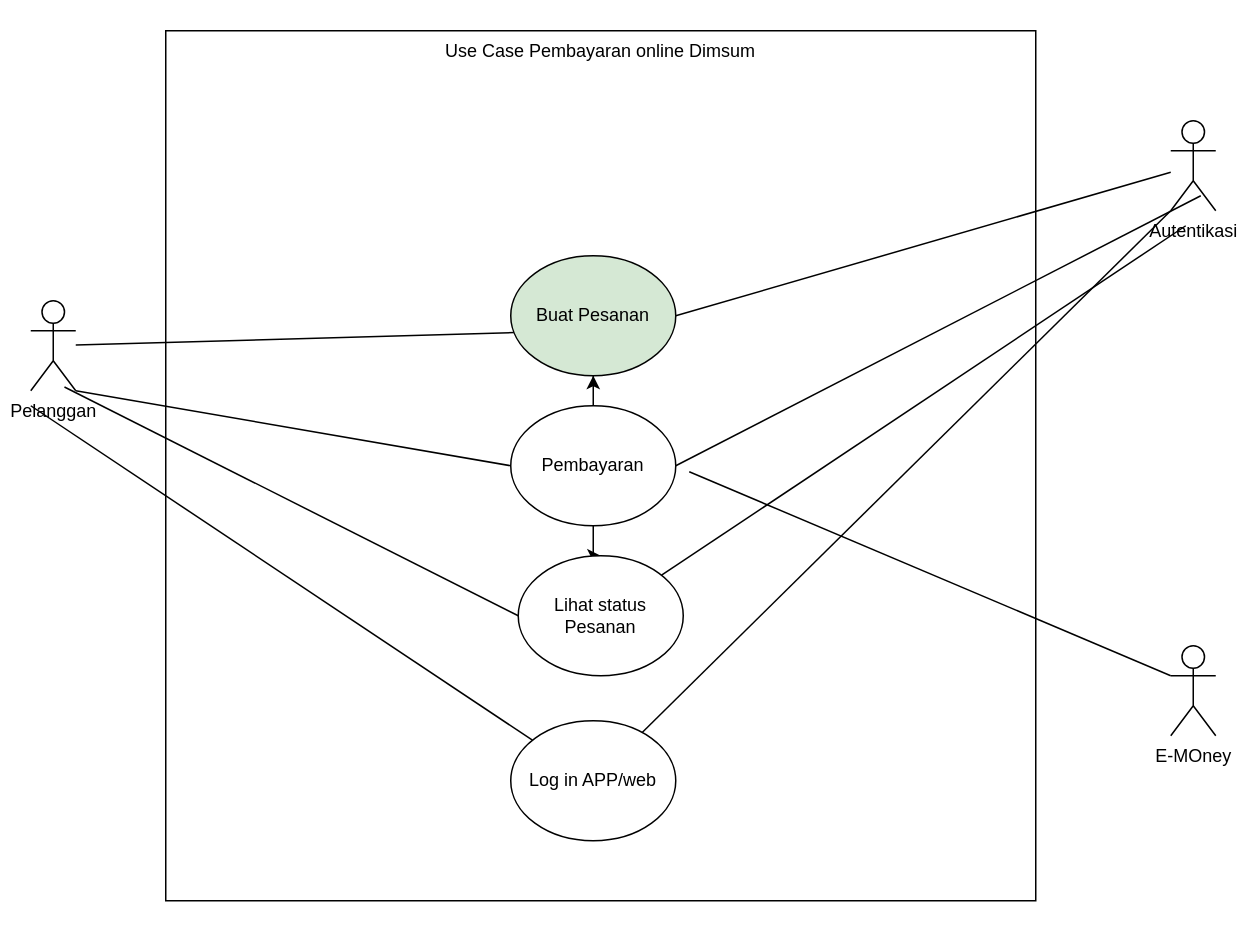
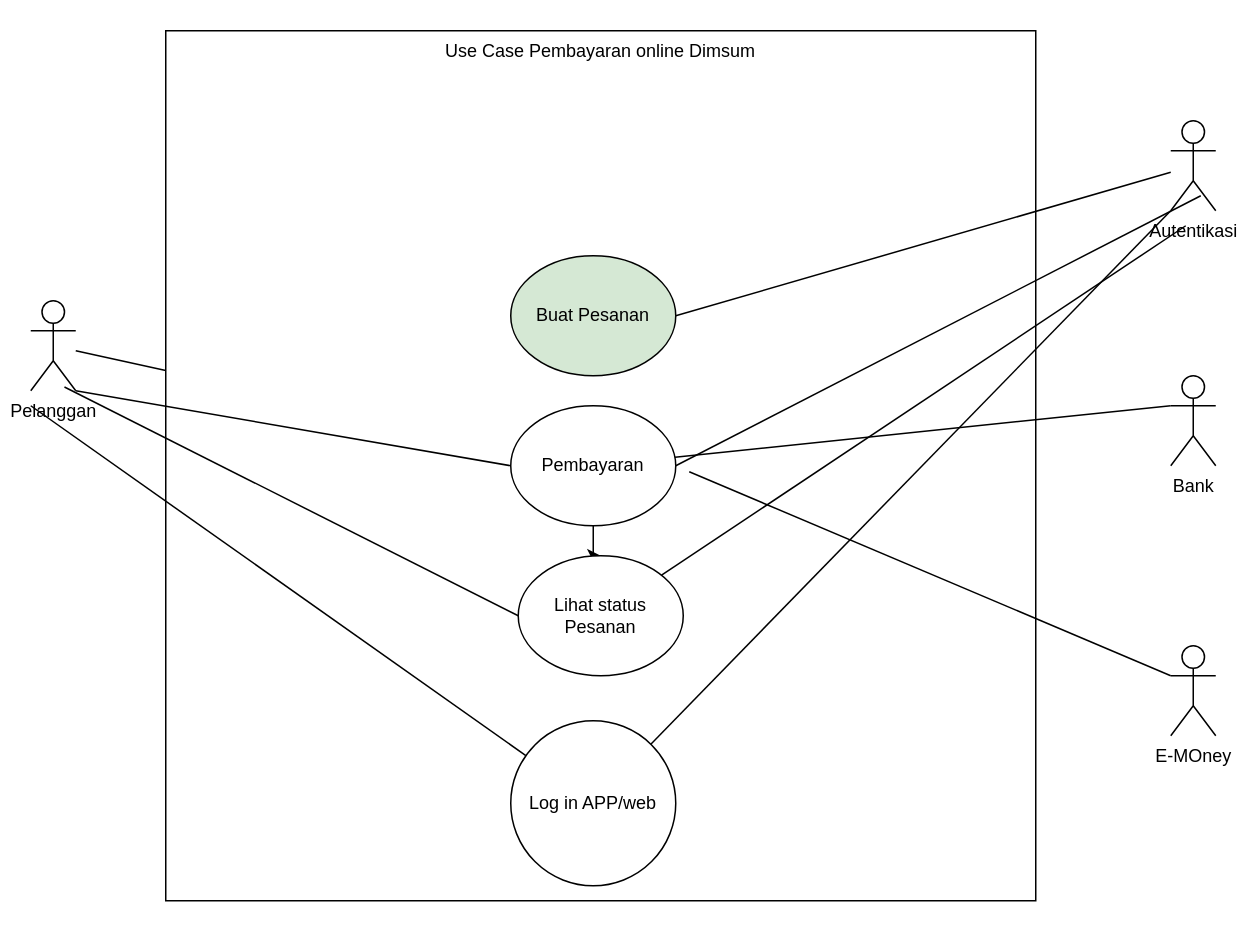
edge "Buat Pesanan" -- "Pelanggan": now "Use Case Pembayaran online Dimsum" -- "Pelanggan"
edge "Pembayaran" -> "Buat Pesanan": removed
edge "Bank" -- "Pembayaran": added
node "Bank": added
node "Log in APP/web": size 165x120 -> 165x165
